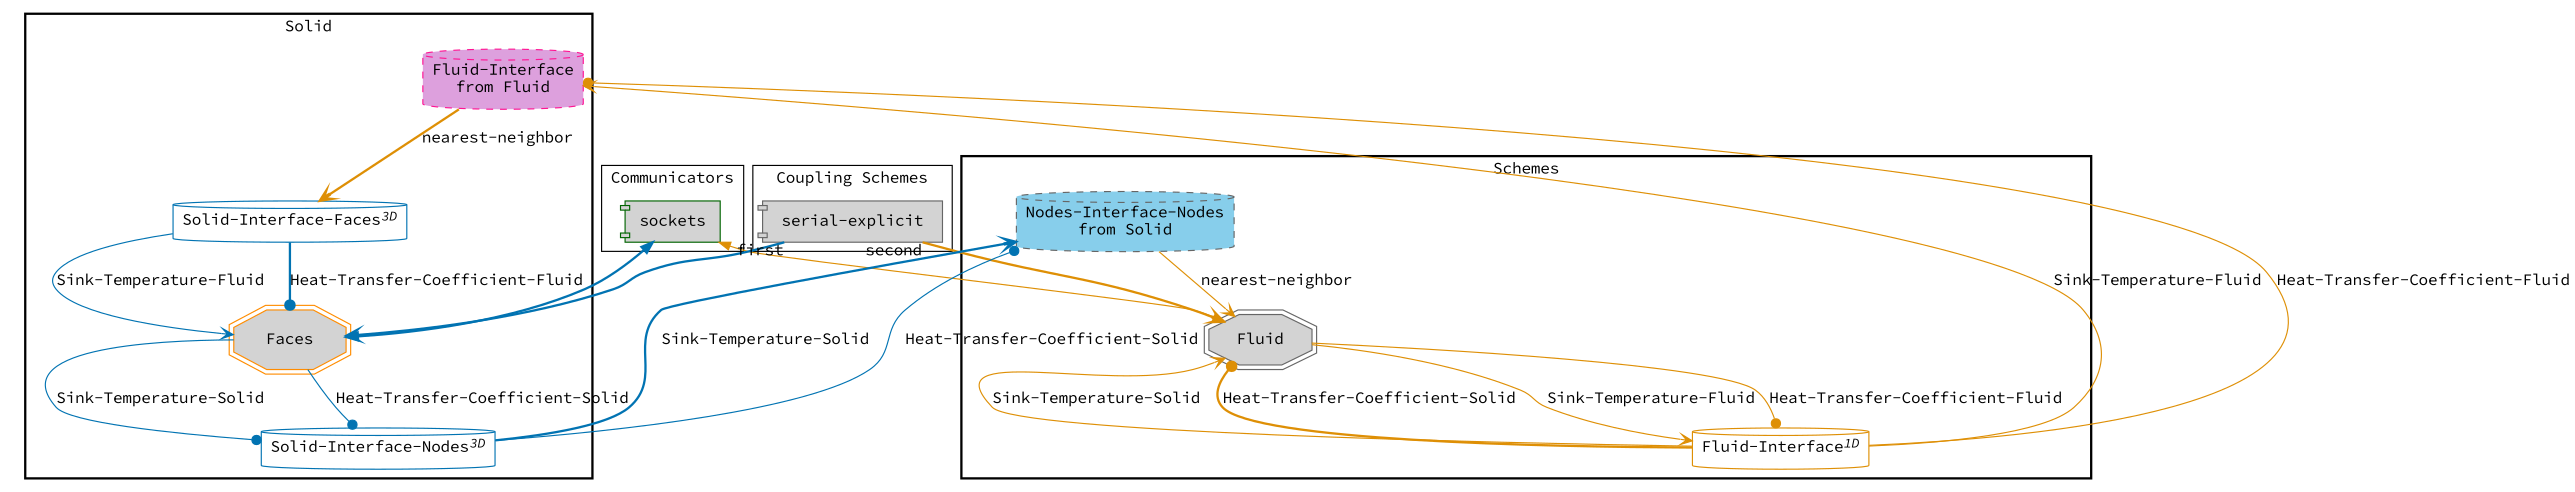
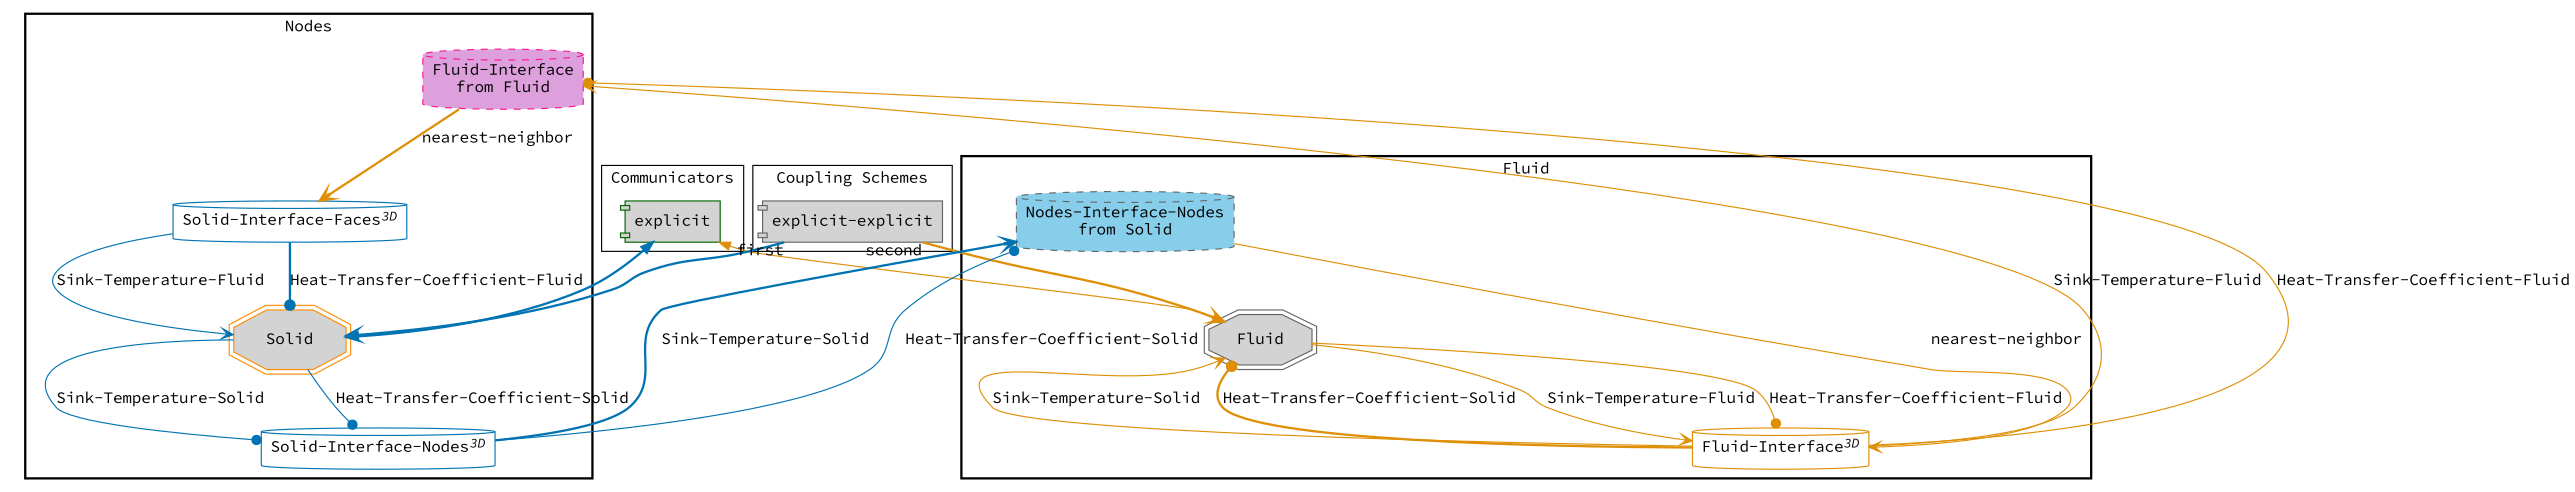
cluster "Solid": label "Solid" -> "Nodes"
cluster "Schemes": label "Schemes" -> "Fluid"
node "sockets": label "sockets" -> "explicit"
node "serial-explicit": label "serial-explicit" -> "explicit-explicit"
edge "Nodes-Interface-Nodes from Solid" -> "Fluid": now "Nodes-Interface-Nodes from Solid" -> "Fluid-Interface"
node "Faces": label "Faces" -> "Solid"
node "Fluid-Interface": text "1D" -> "3D"
